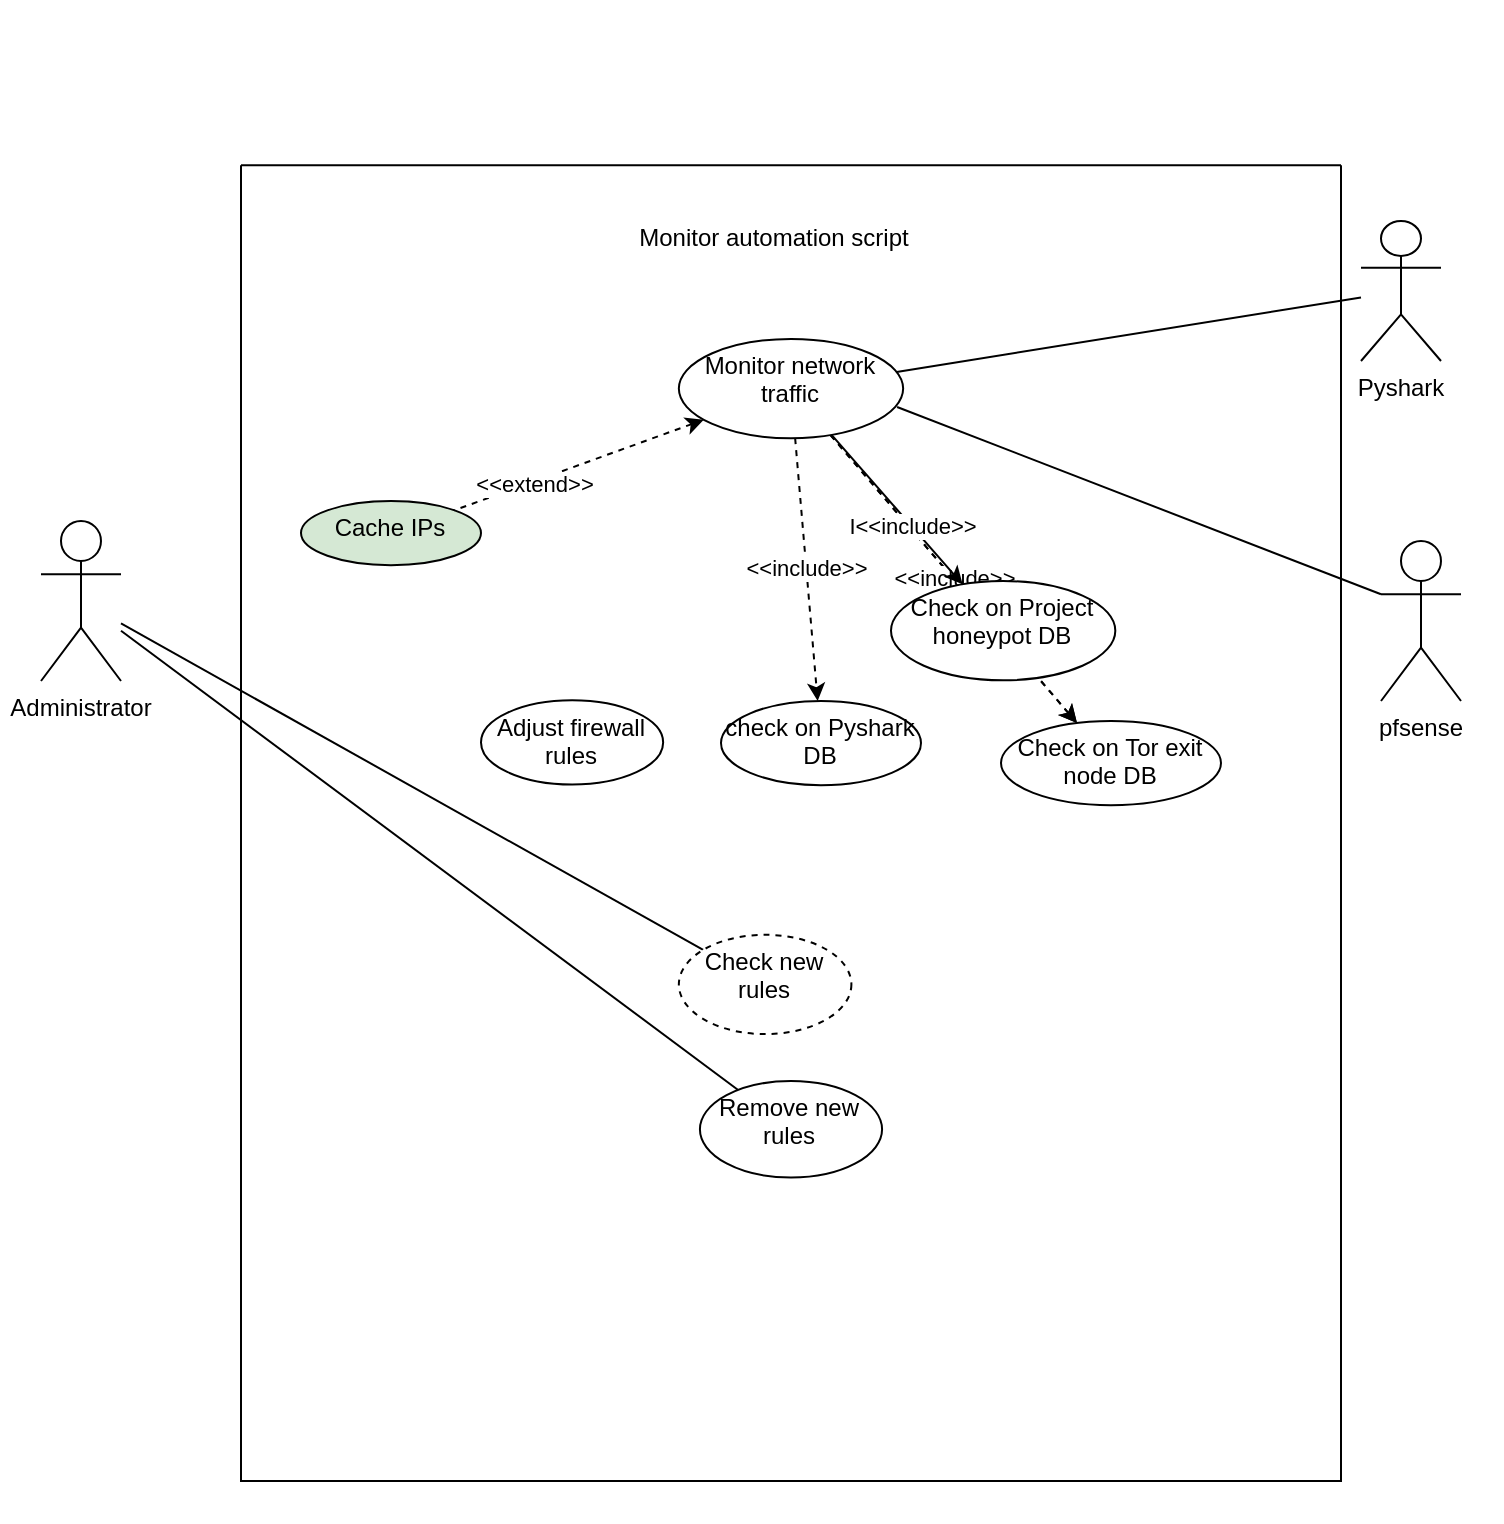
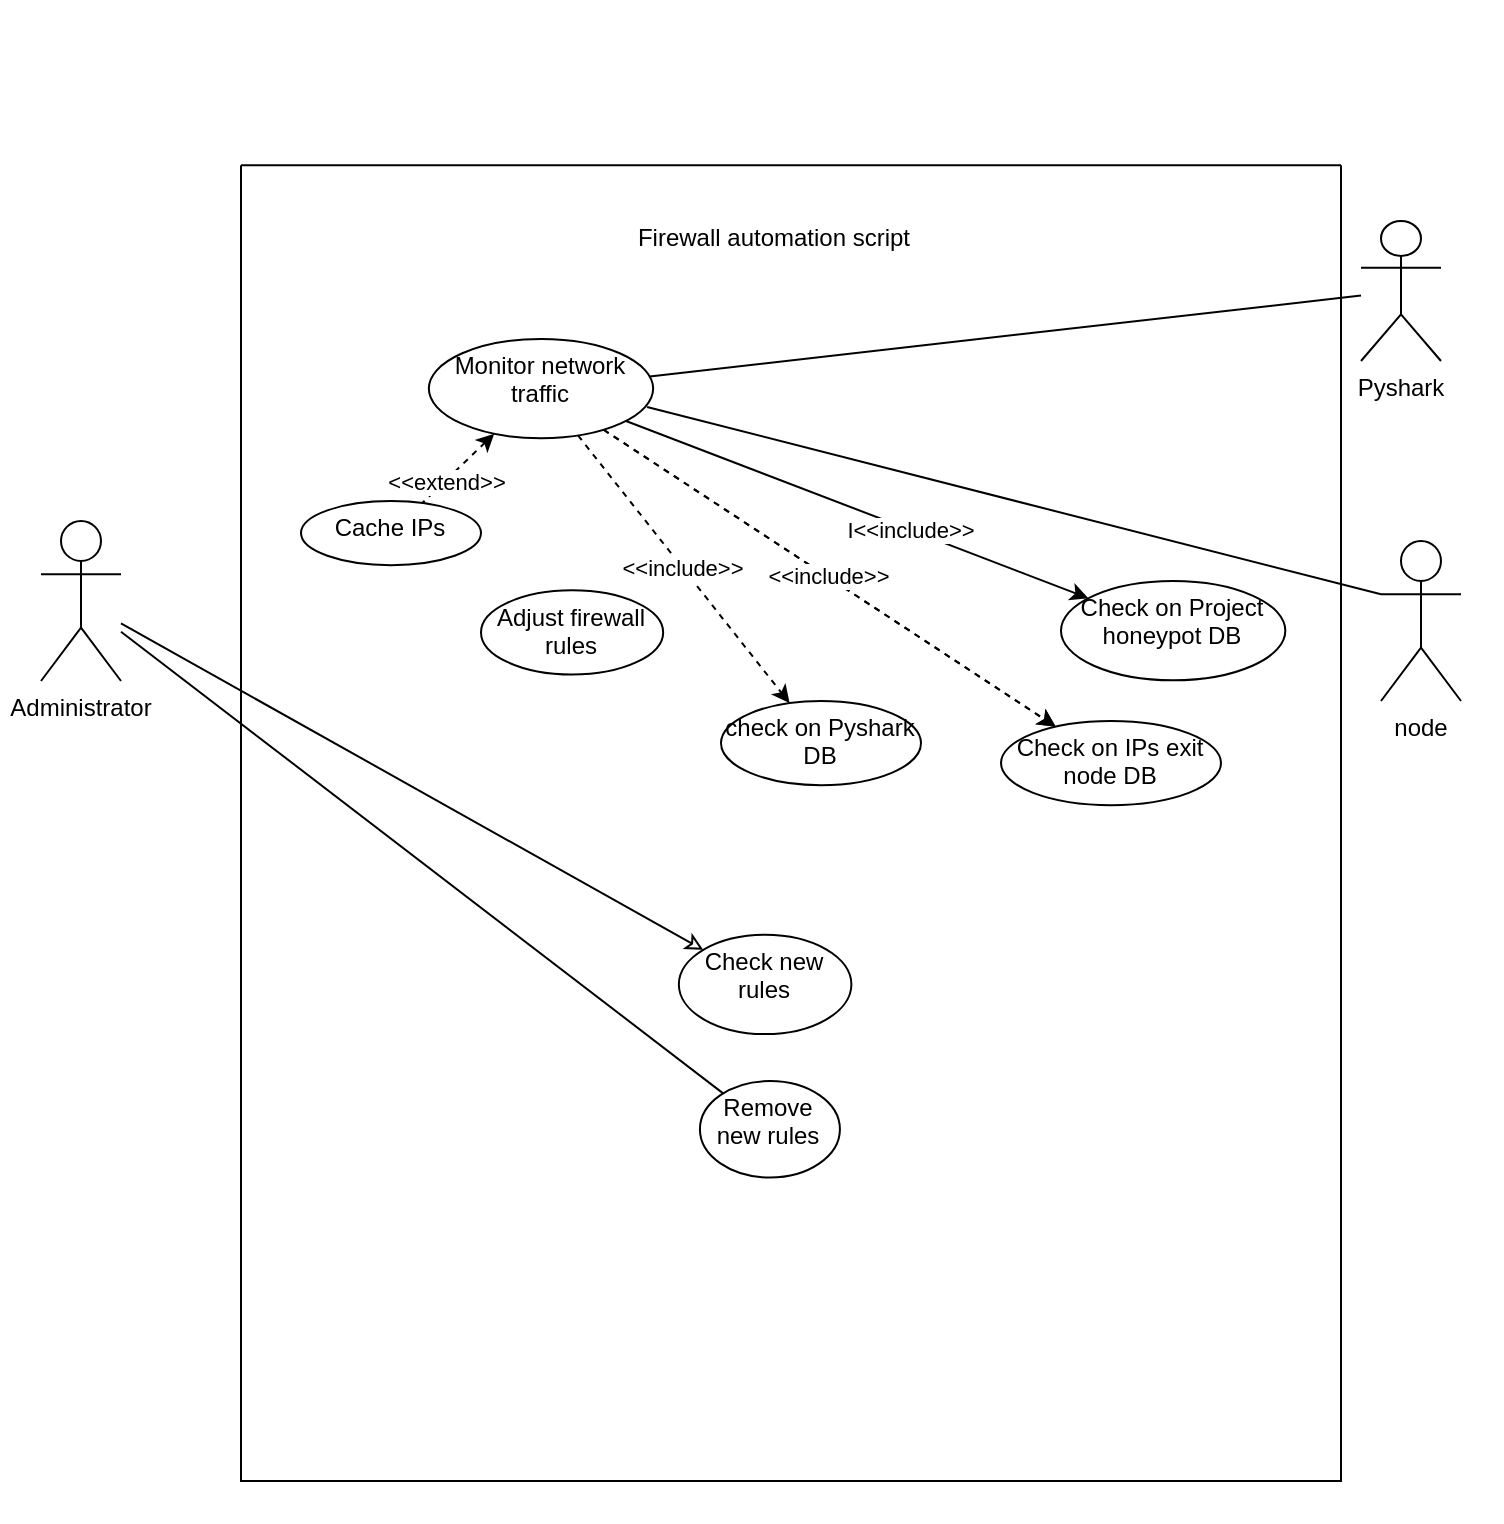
node "Monitor automation script": label "Monitor automation script" -> "Firewall automation script"
node "Monitor network traffic": moved (791, 389) -> (541, 389)
node "Cache IPs": fillcolor #d5e8d4 -> #ffffff
node "Check on Project honeypot DB": moved (1003, 631) -> (1173, 631)
node "pfsense": label "pfsense" -> "node"
node "Adjust firewall rules": moved (572, 742) -> (572, 632)
node "Check on Tor exit node DB": label "Check on Tor exit node DB" -> "Check on IPs exit node DB"
edge "Administrator" -- "Check new rules": arrowhead none -> classic
node "Check new rules": style dashed -> solid
node "Remove new rules": size 182x97 -> 140x97
